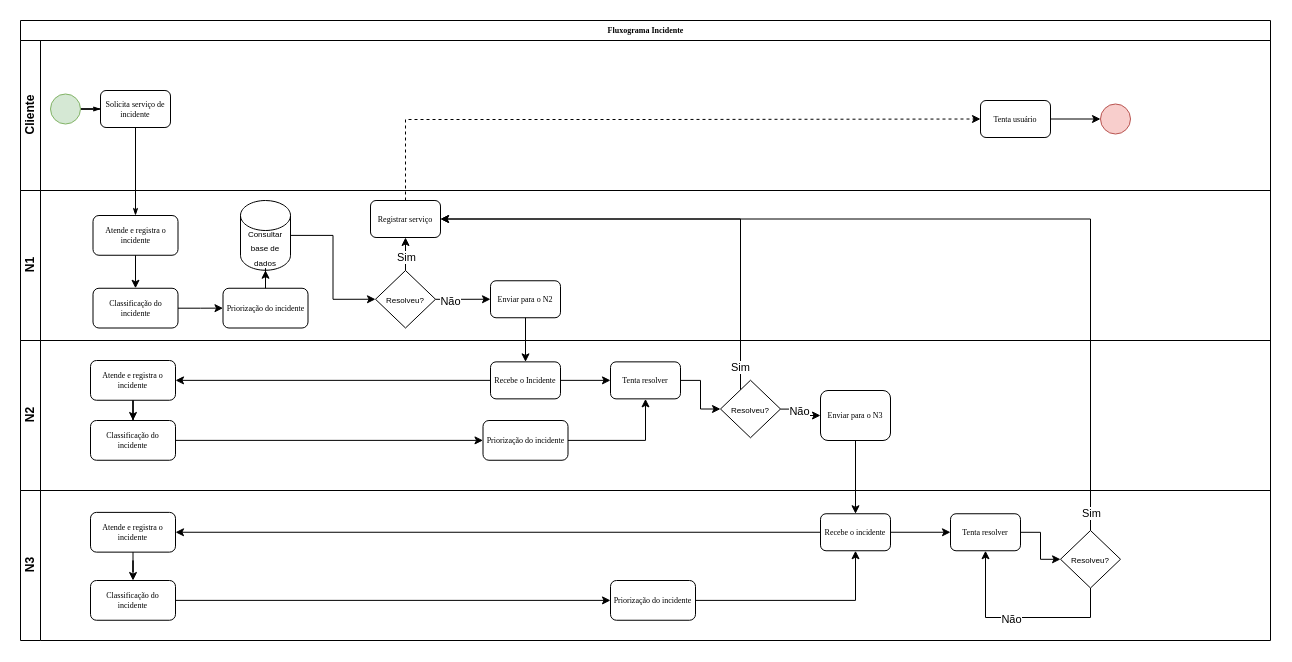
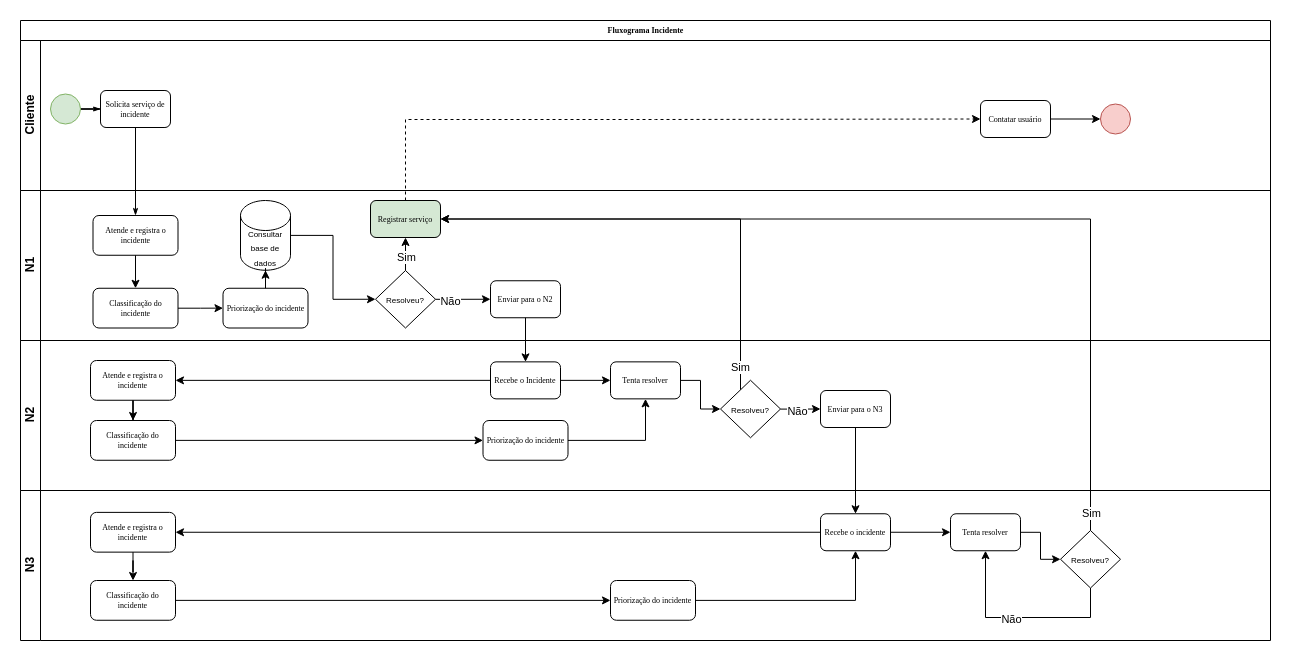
node "Tenta usuário": label "Tenta usuário" -> "Contatar usuário"
node "Registrar serviço": fillcolor #ffffff -> #d5e8d4
node "Enviar para o N3": size 70x50 -> 70x37
